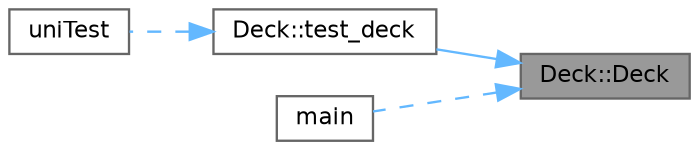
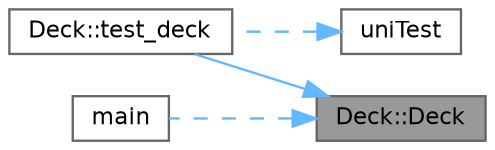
edge "uniTest" -> "Deck::test_deck": reversed
